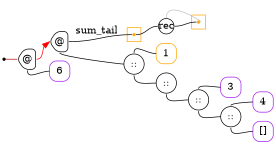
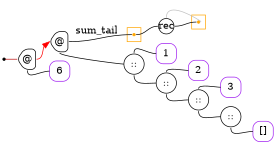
node "1": color orange -> purple
node "2": added
node "4": removed
